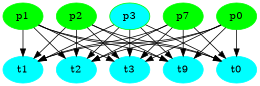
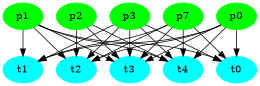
node "p3": fillcolor cyan -> green
edge "p2" -> "t1": removed
edge "p2" -> "t0": removed
node "t9": label "t9" -> "t4"
